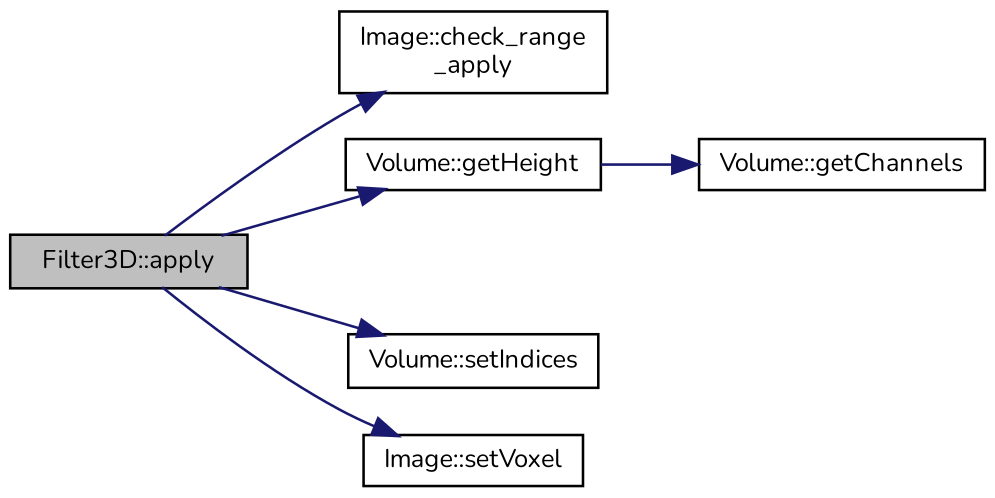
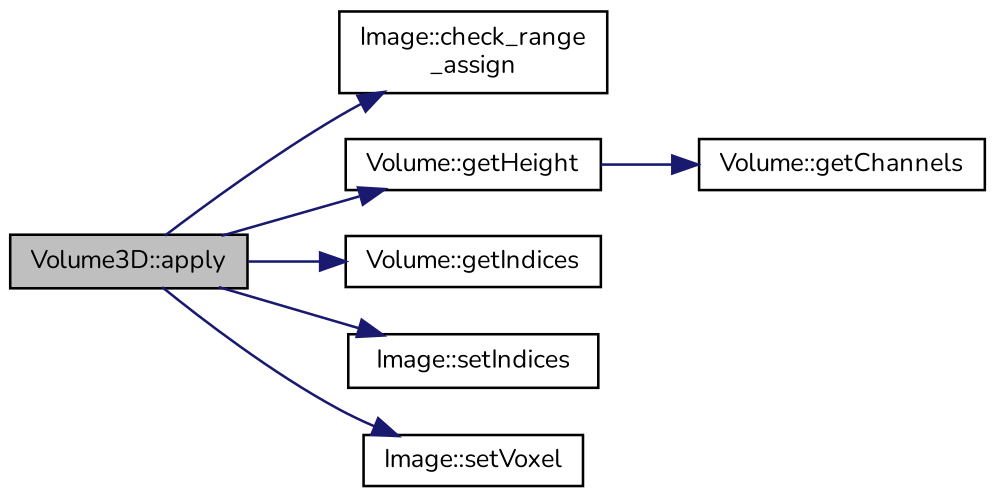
node "Image::check_range _apply": label "Image::check_range _apply" -> "Image::check_range _assign"
node "Filter3D::apply": label "Filter3D::apply" -> "Volume3D::apply"
node "Volume::getIndices": added
node "Volume::setIndices": label "Volume::setIndices" -> "Image::setIndices"
